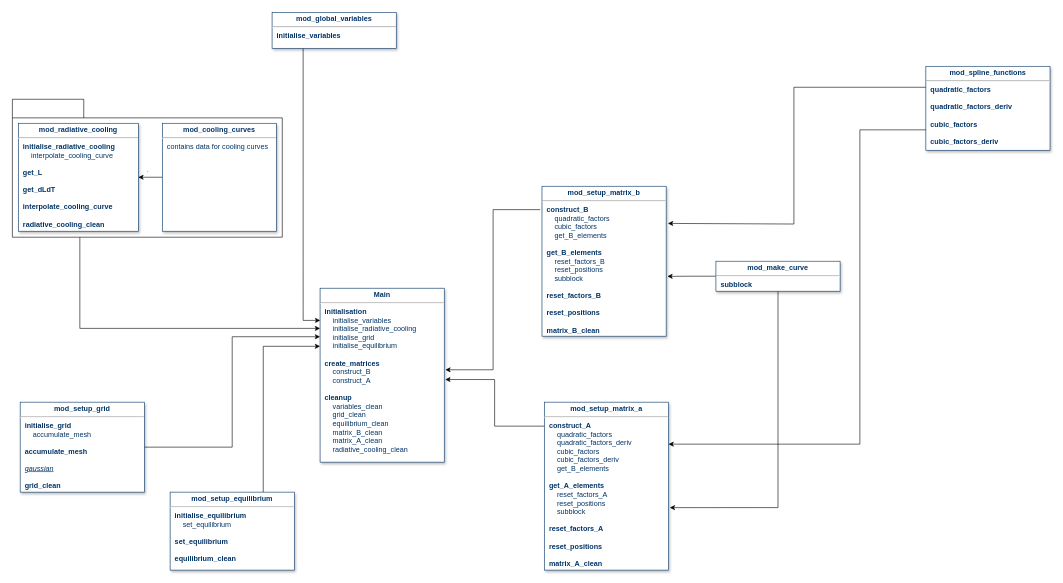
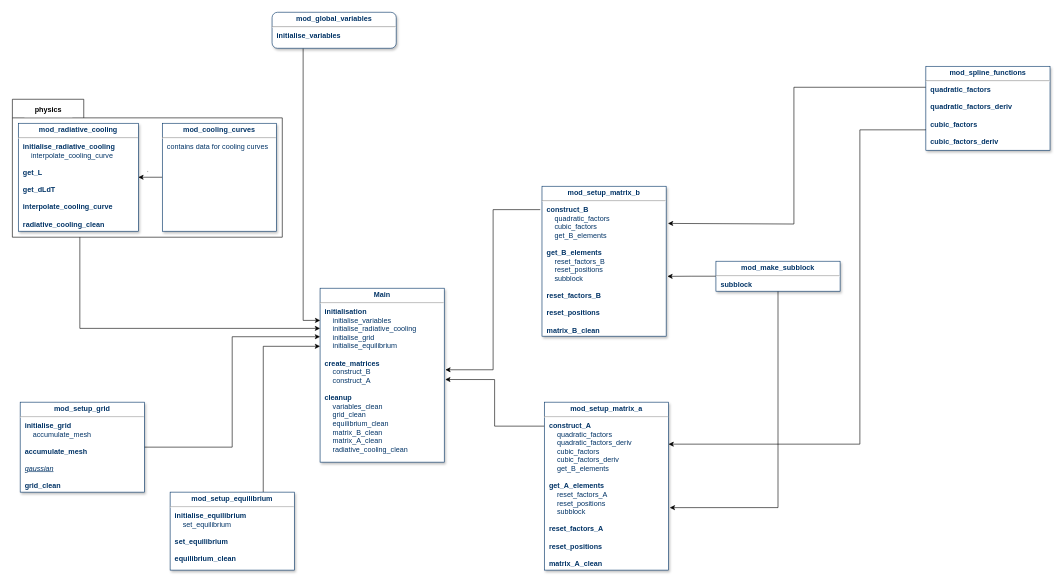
node "mod_global_variables initialise_variables": shape rectangle -> rounded rectangle
node "physics": added
node "mod_make_curve subblock": label "mod_make_curve subblock" -> "mod_make_subblock subblock"
